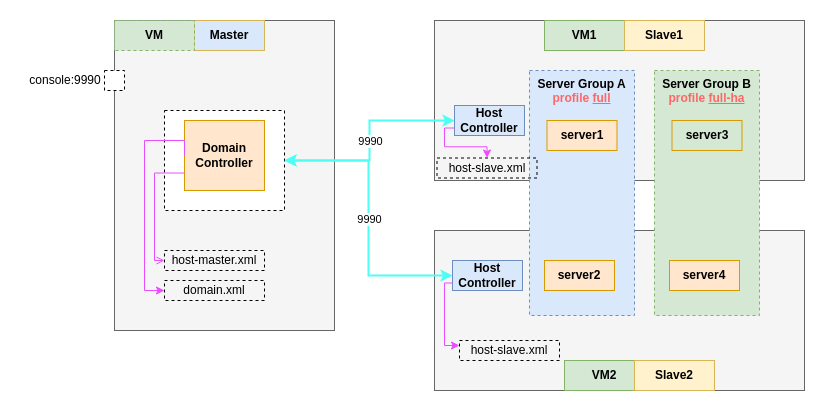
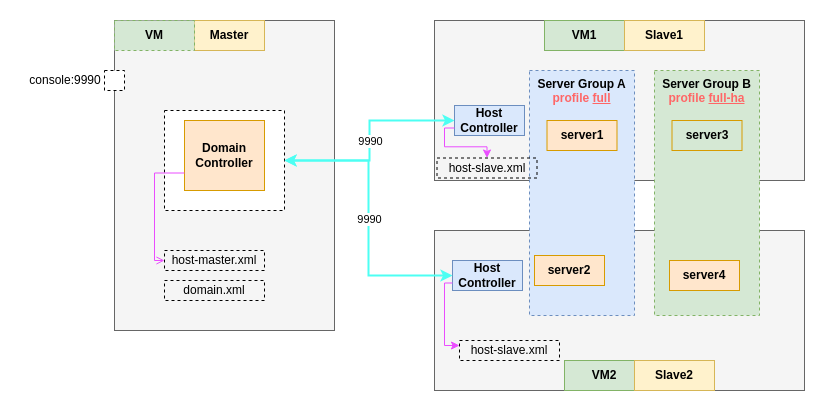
node "Master": fillcolor #dae8fc -> #fff2cc
edge "Domain Controller" -> "domain.xml": removed
node "server2": moved (580, 276) -> (570, 271)
